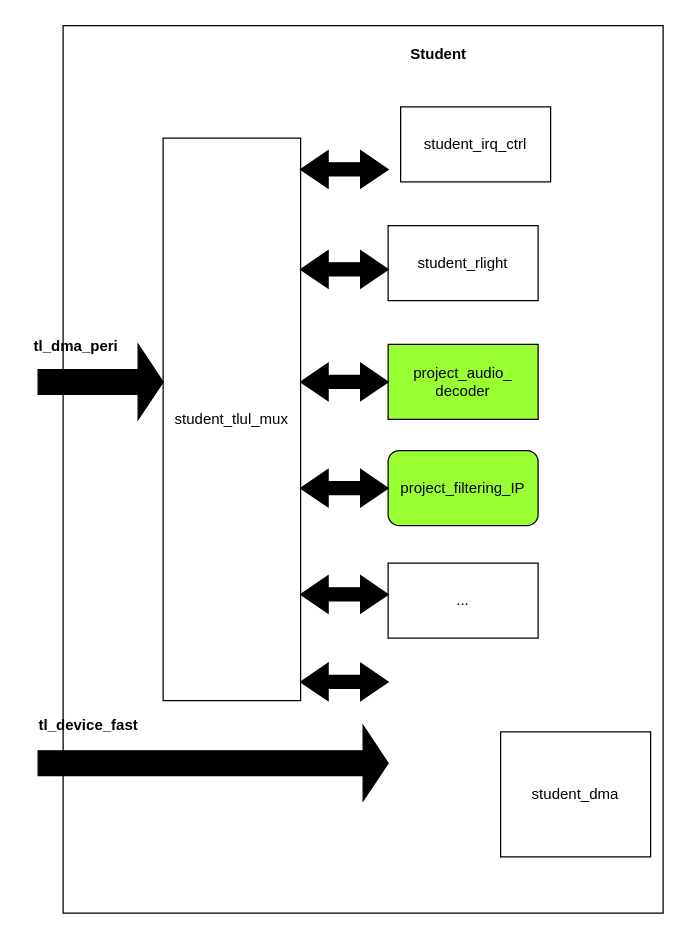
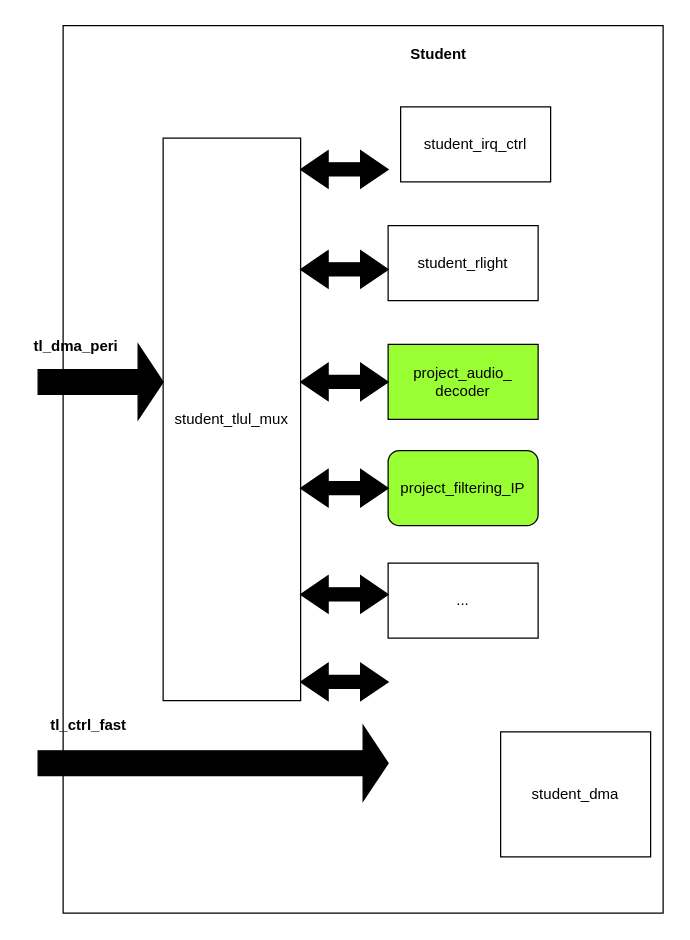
node "tl_device_fast": label "tl_device_fast" -> "tl_ctrl_fast"
